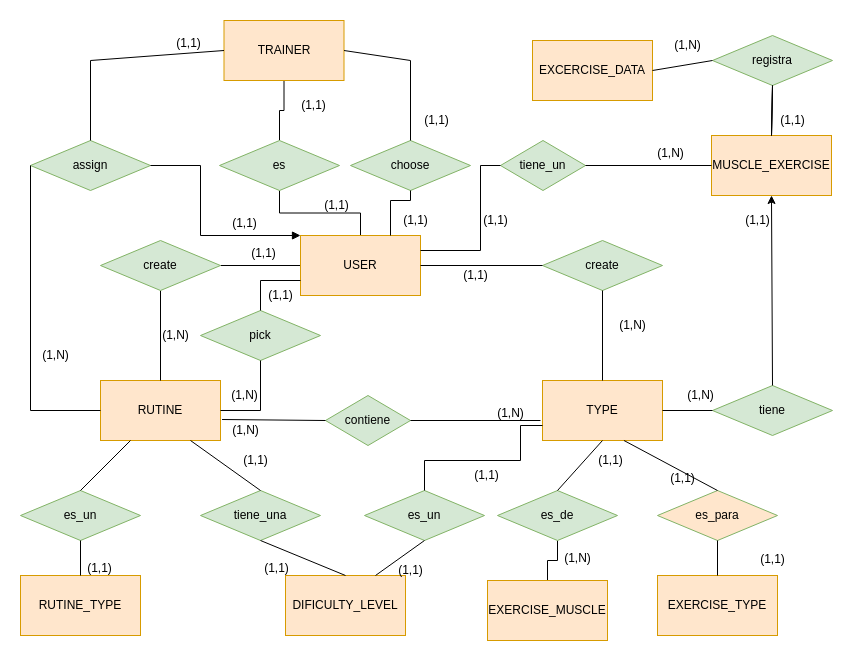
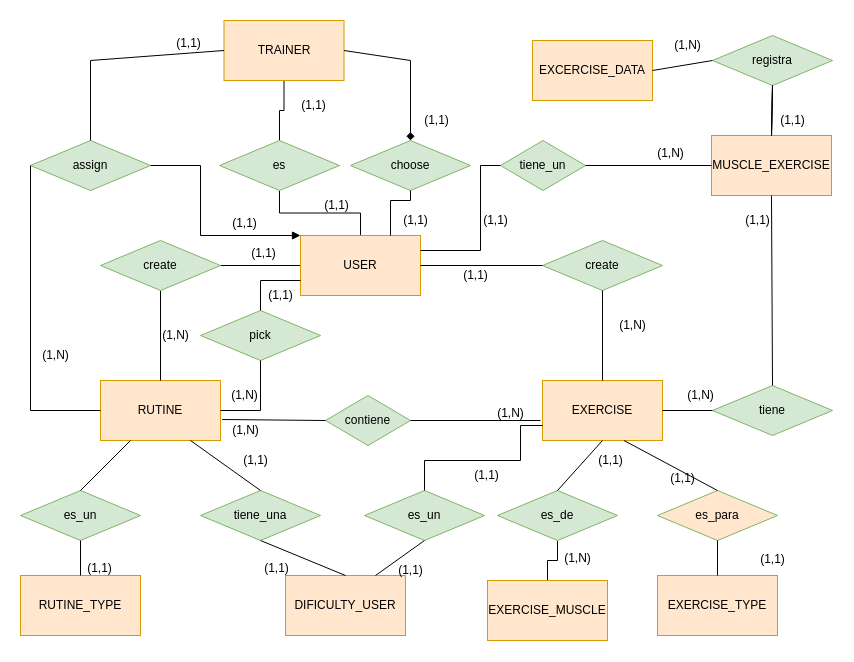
edge "TRAINER" -- "choose": arrowhead none -> diamond
edge "tiene" -> "MUSCLE_EXERCISE": arrowhead classic -> none
node "TYPE": label "TYPE" -> "EXERCISE"
node "DIFICULTY_LEVEL": label "DIFICULTY_LEVEL" -> "DIFICULTY_USER"
